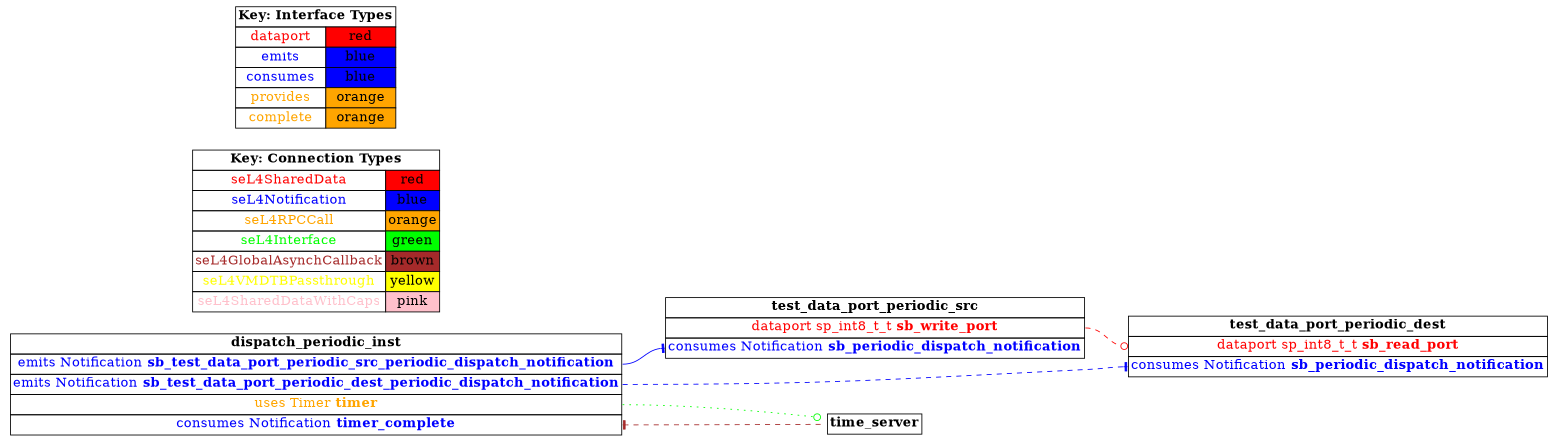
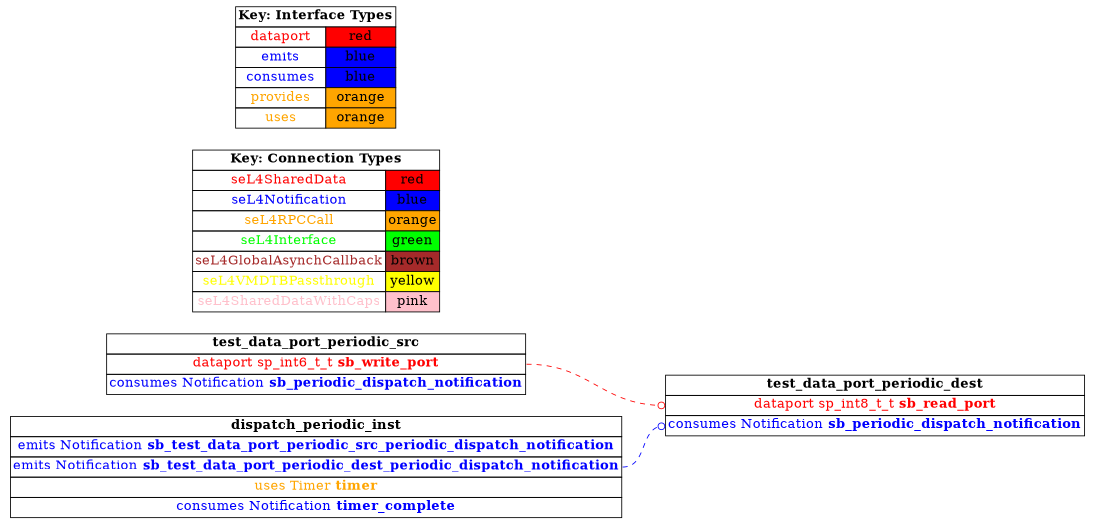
node "Key: Interface Types": text "complete" -> "uses"
node "test_data_port_periodic_src": text "dataport sp_int8_t_t" -> "dataport sp_int6_t_t"
edge "dispatch_periodic_inst" -> "test_data_port_periodic_src": removed
edge "dispatch_periodic_inst" -> "test_data_port_periodic_dest": arrowhead tee -> odot
node "time_server": removed
